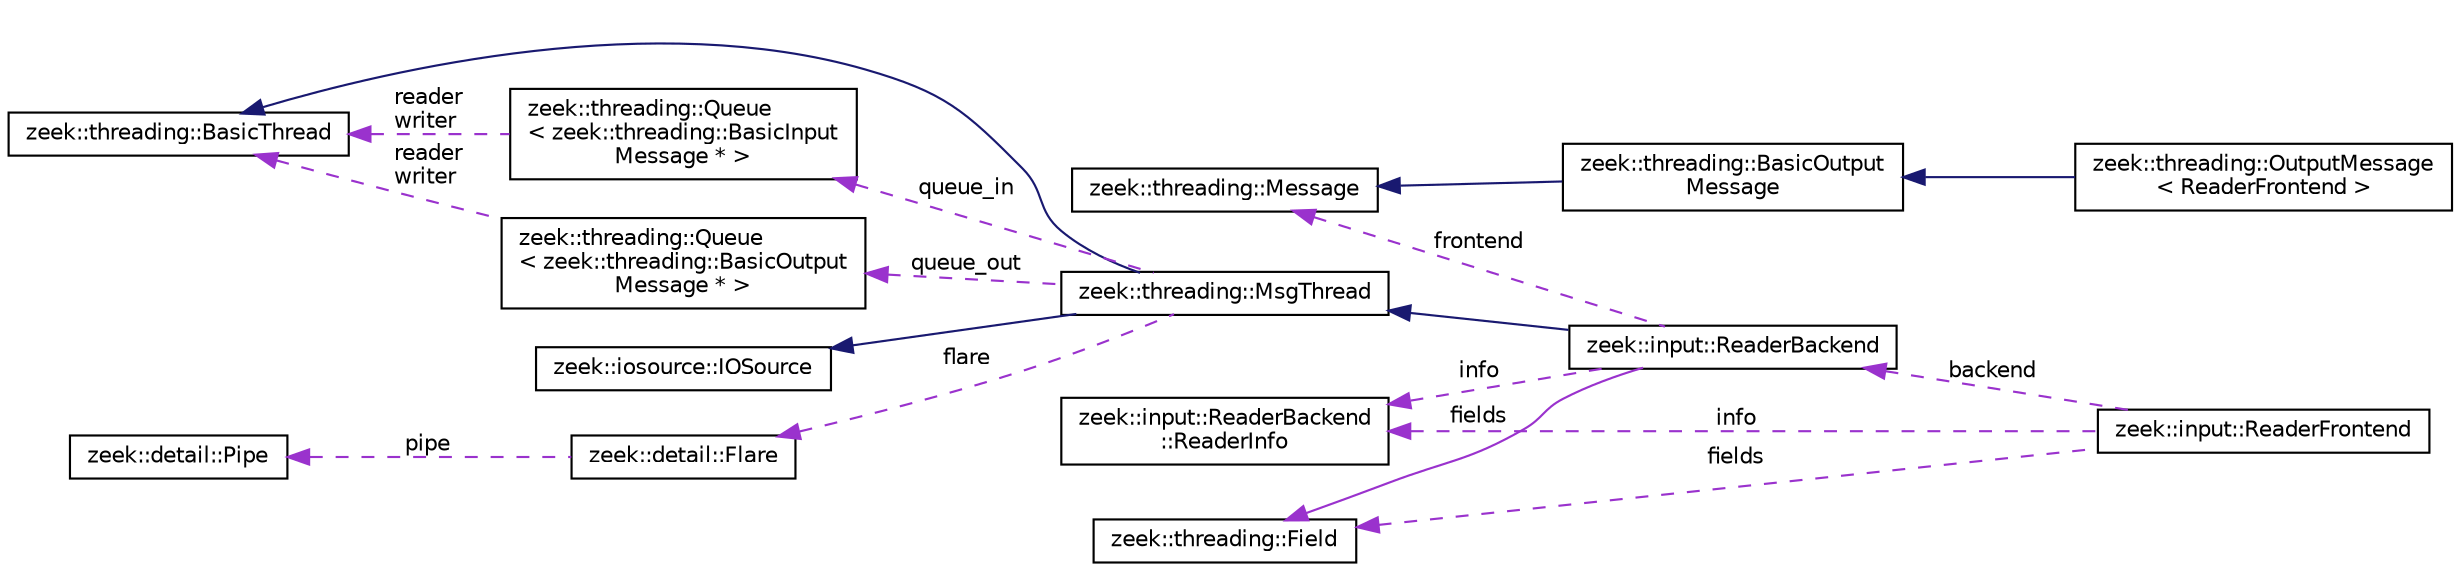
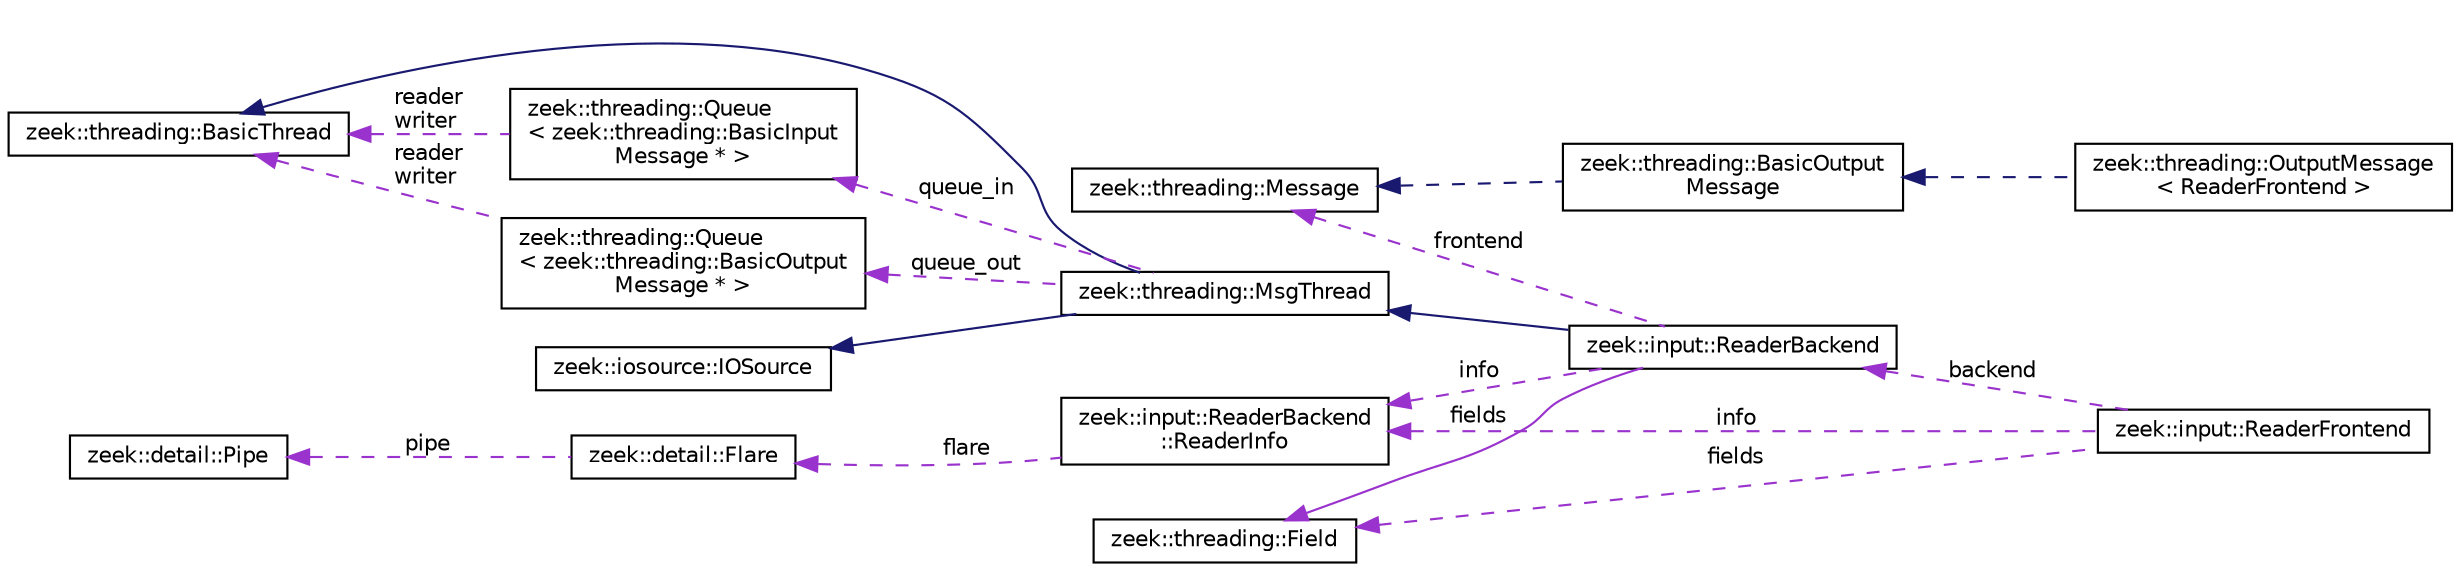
edge "zeek::threading::OutputMessage < ReaderFrontend >" -> "zeek::threading::BasicOutput Message": style solid -> dashed
edge "zeek::threading::BasicOutput Message" -> "zeek::threading::Message": style solid -> dashed
edge "zeek::threading::MsgThread" -> "zeek::detail::Flare": now "zeek::input::ReaderBackend ::ReaderInfo" -> "zeek::detail::Flare"
